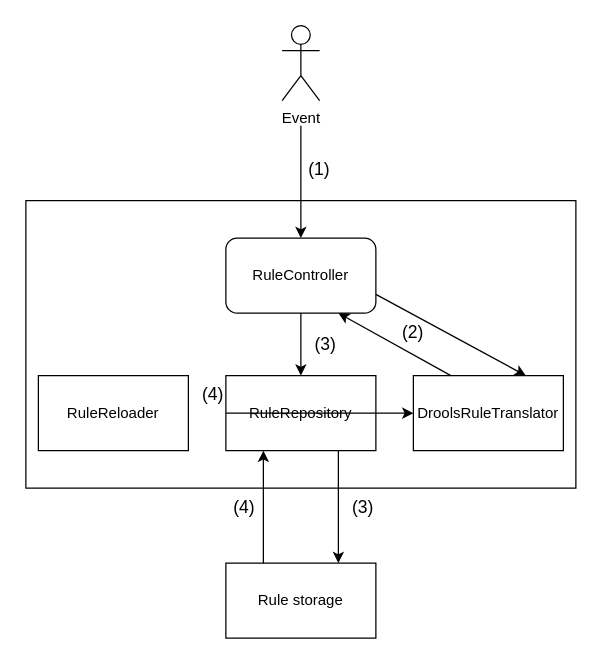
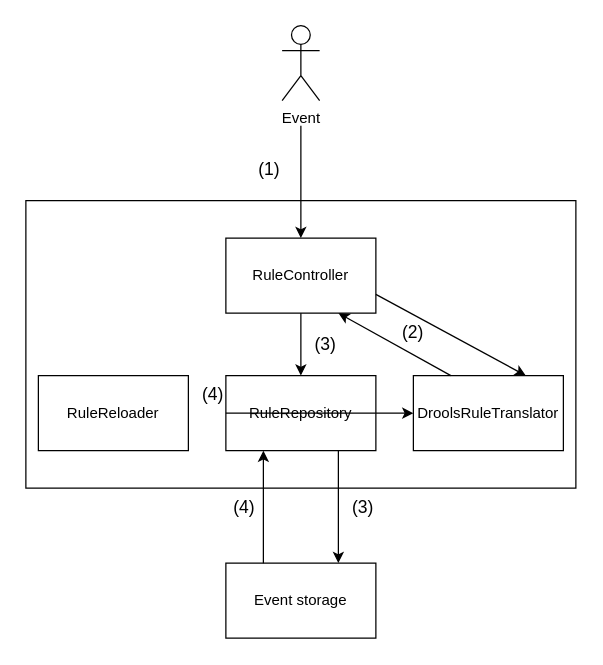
node "(1)": moved (319, 169) -> (269, 169)
node "RuleController": shape rounded rectangle -> rectangle
node "Rule storage": label "Rule storage" -> "Event storage"
